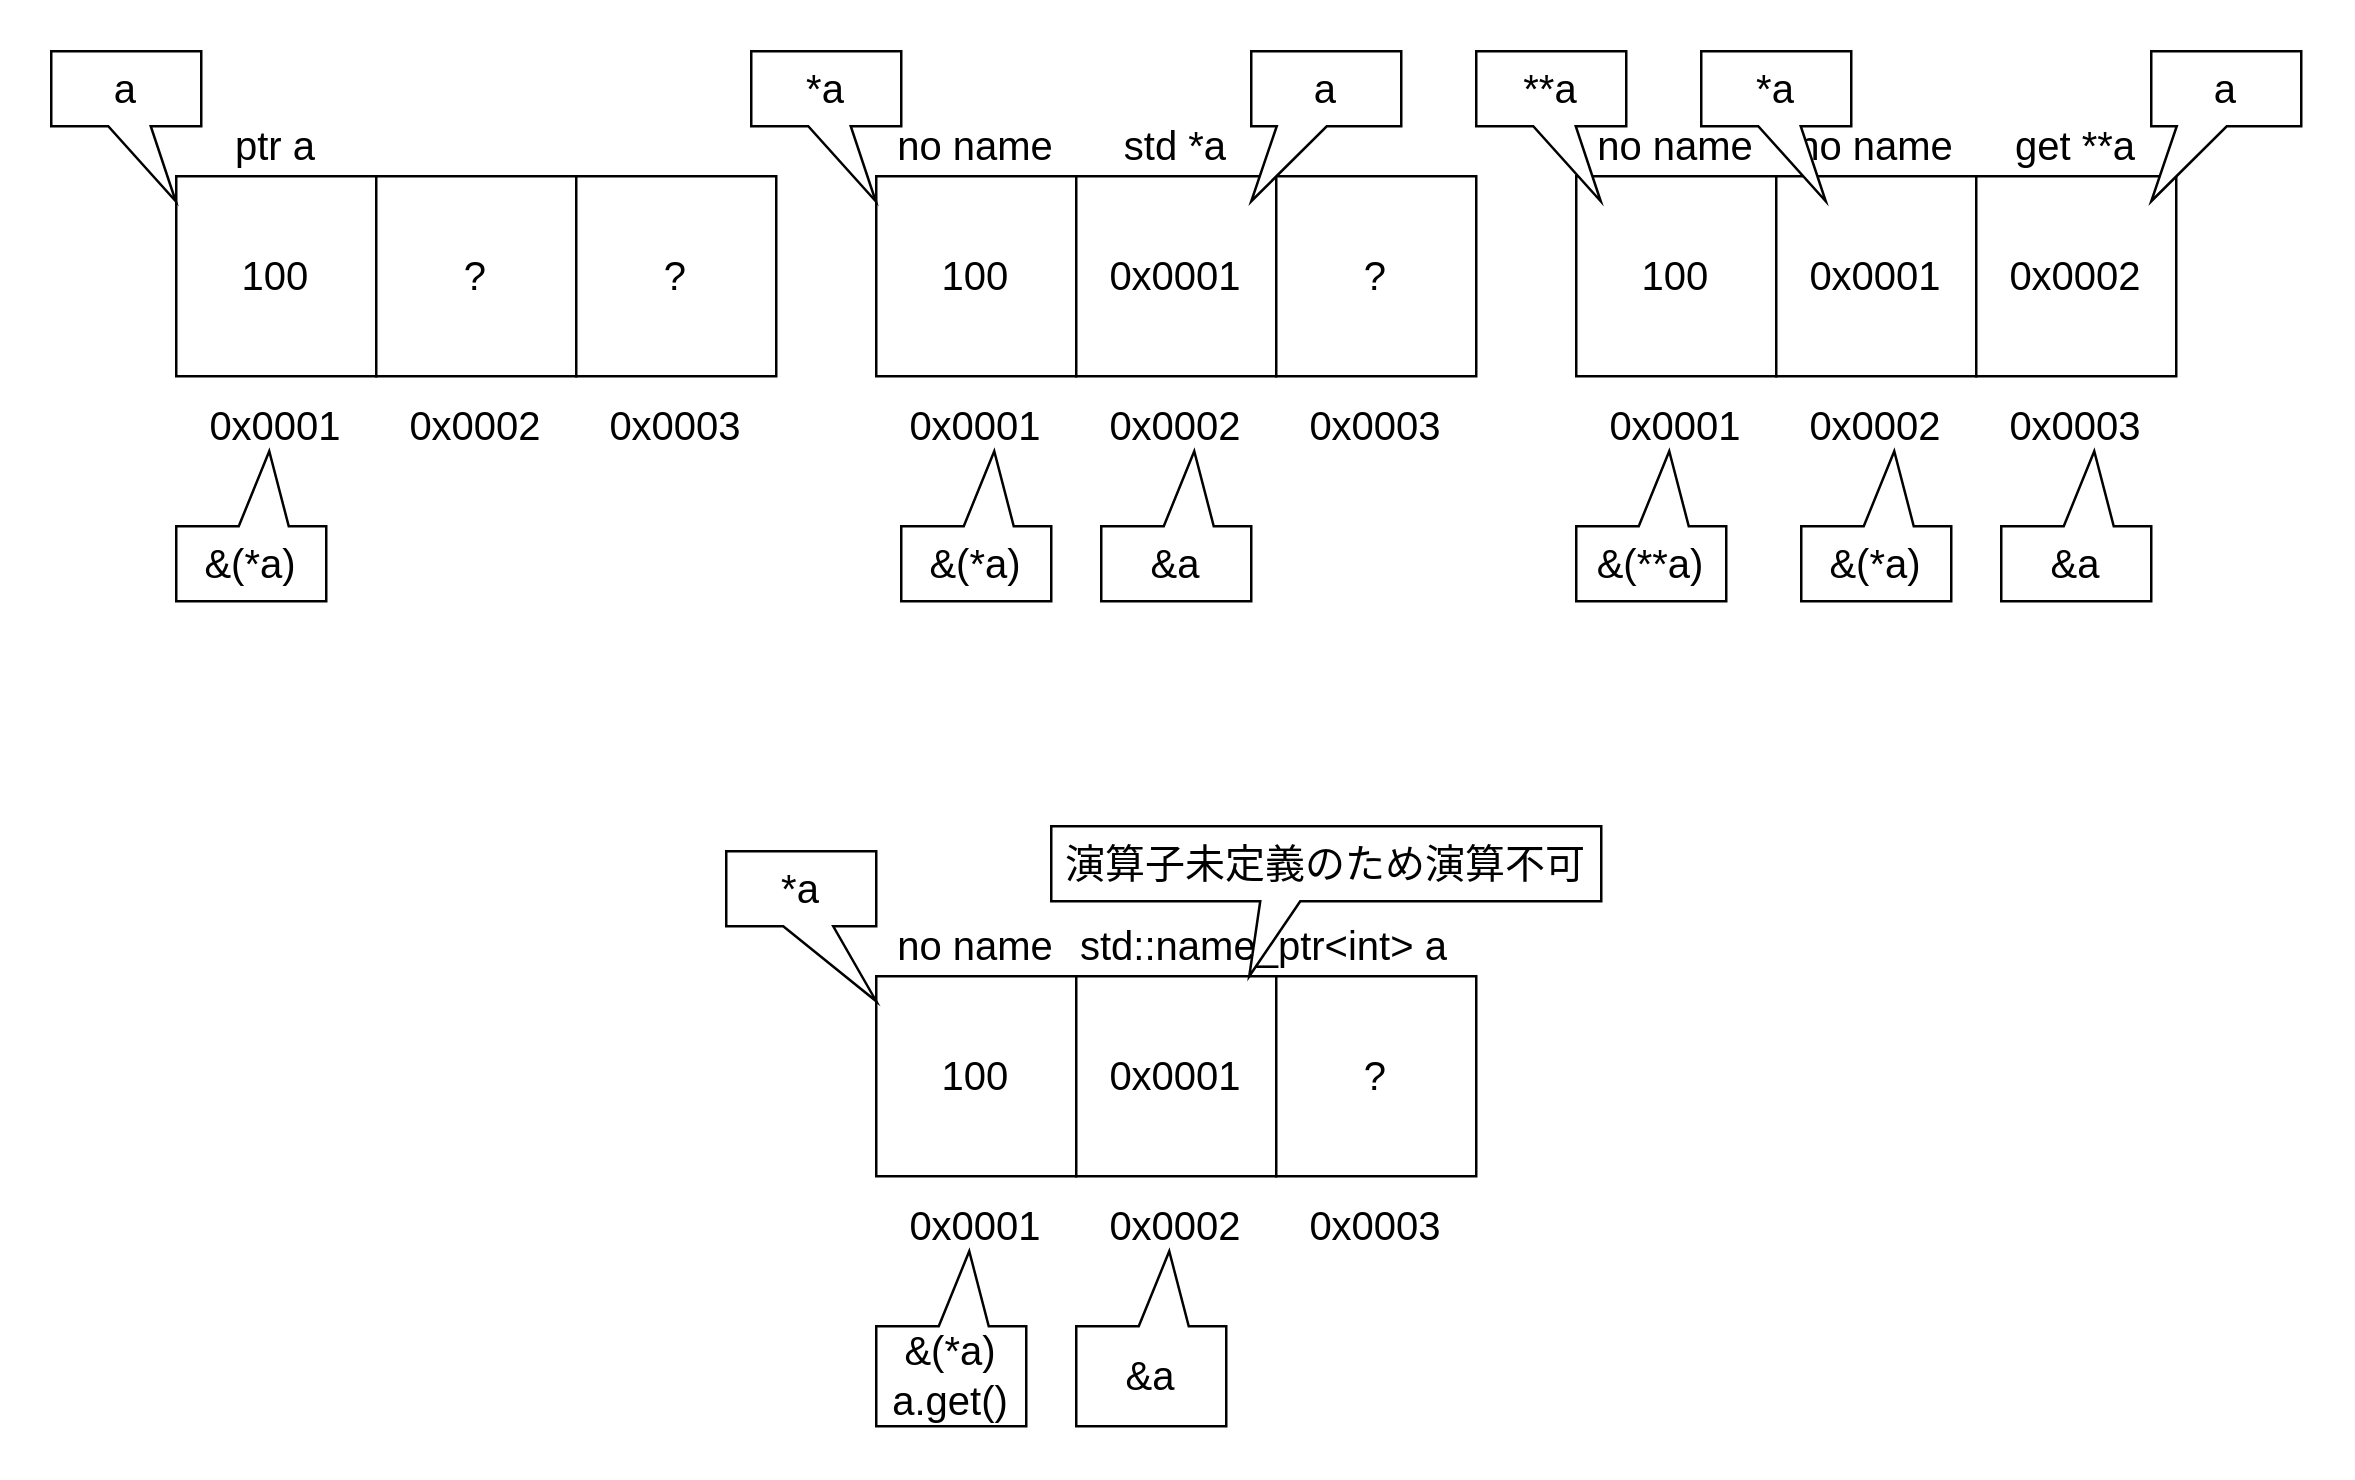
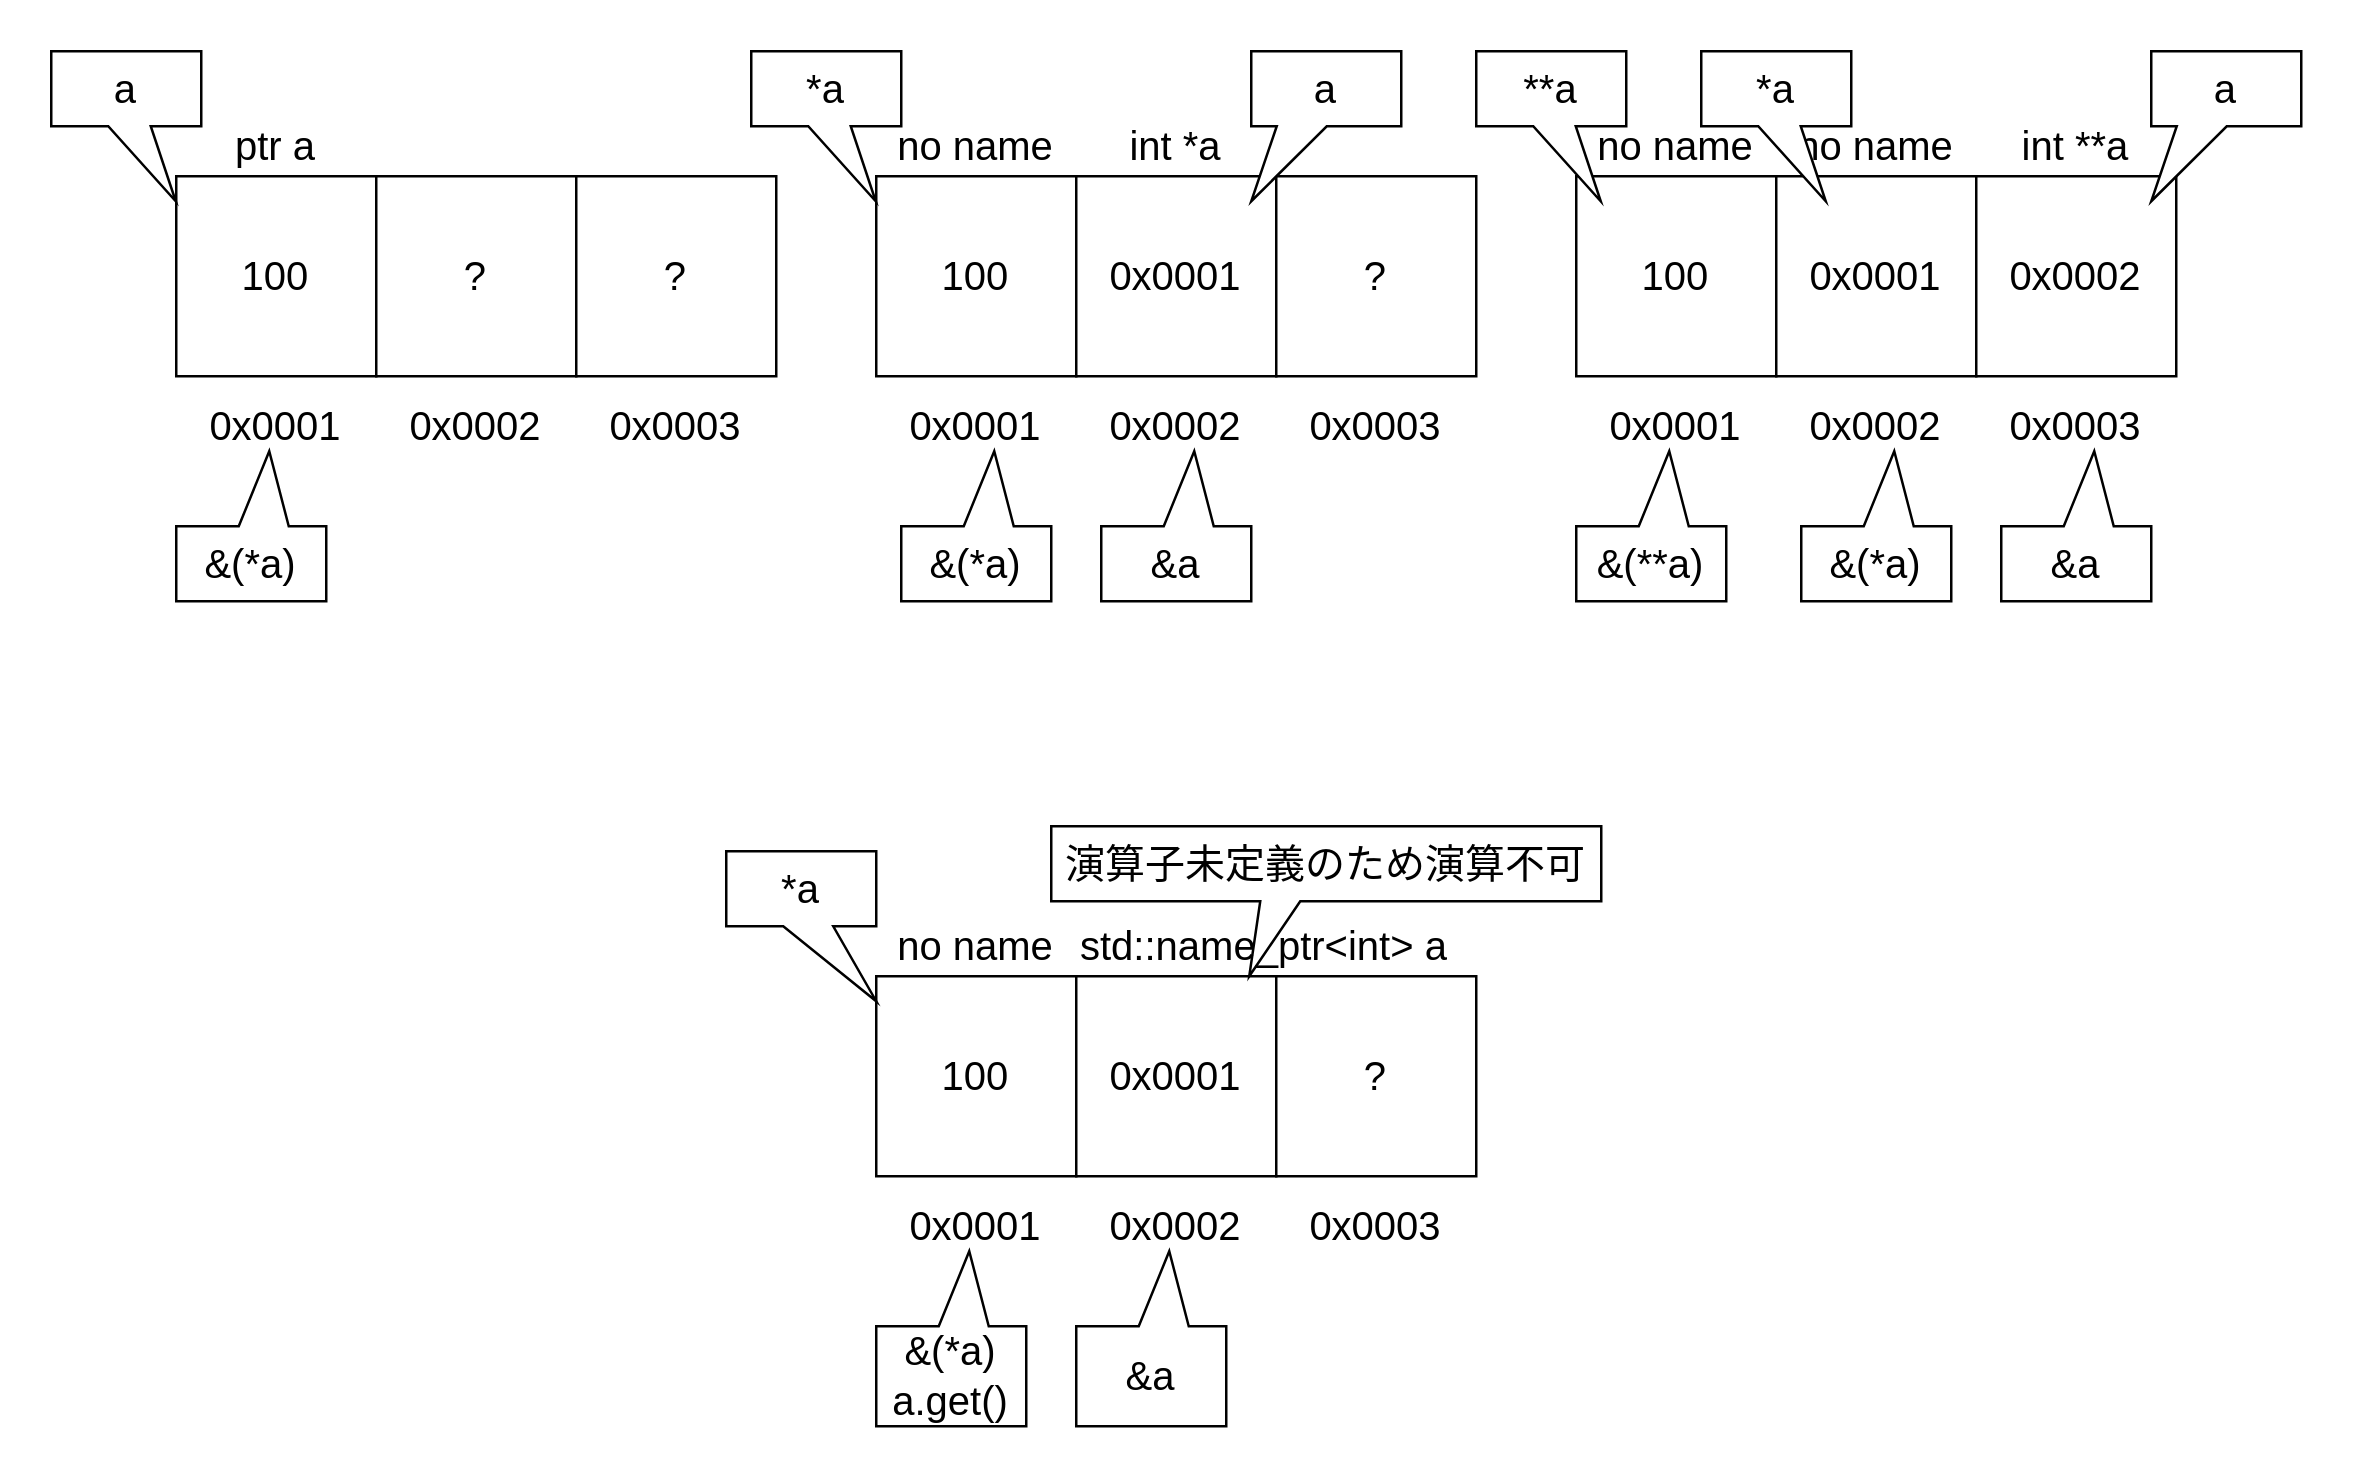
node "std *a": label "std *a" -> "int *a"
node "get **a": label "get **a" -> "int **a"
